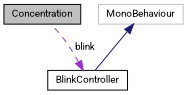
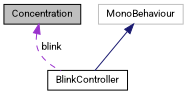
edge "Concentration" -> "BlinkController": reversed
